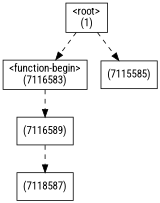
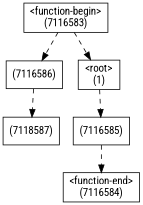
edge "<root> (1)" -> "<function-begin> (7116583)": reversed
node "(7115585)": label "(7115585)" -> "(7116585)"
node "(7116589)": label "(7116589)" -> "(7116586)"
node "<function-end> (7116584)": added
